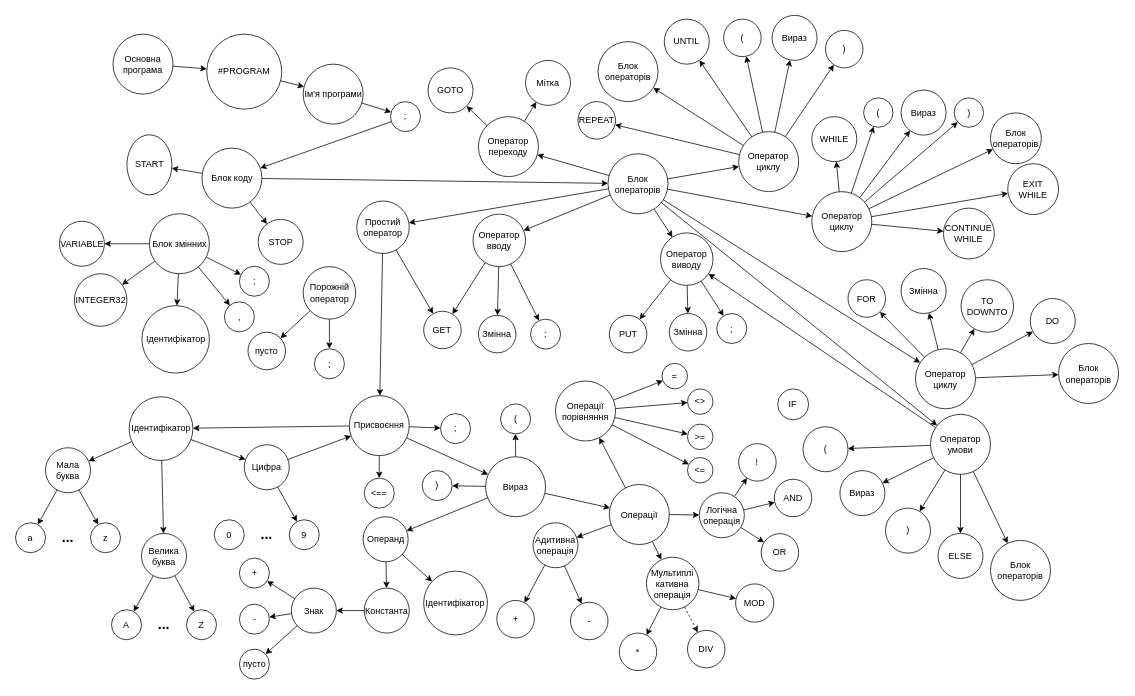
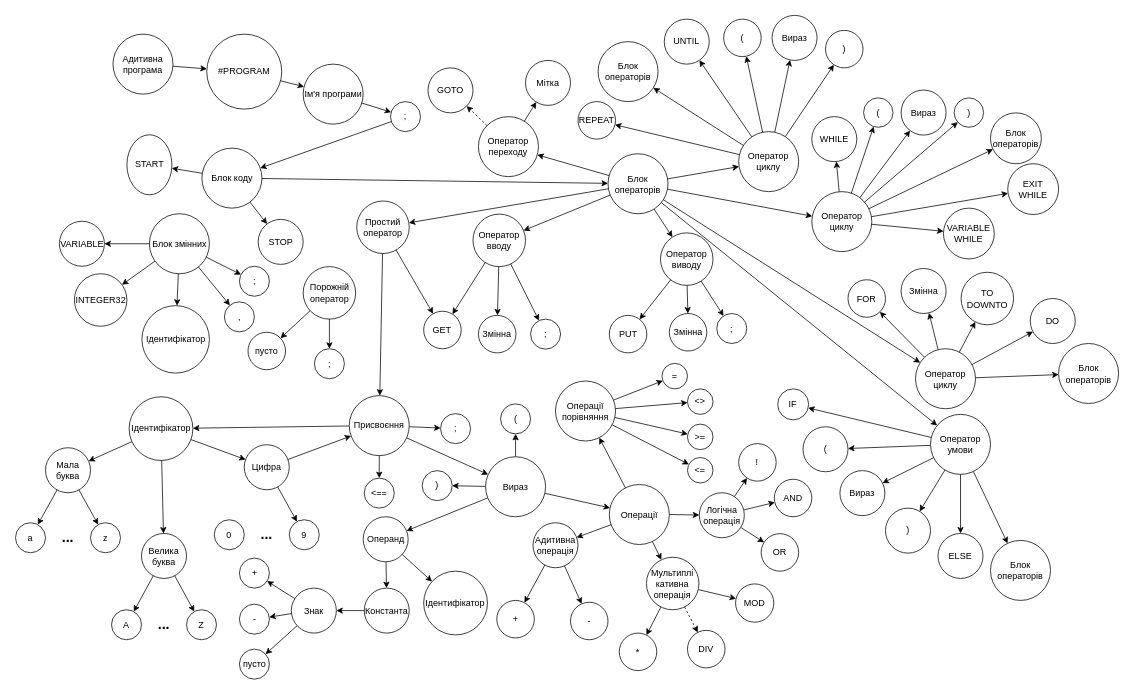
node "Основна програма": label "Основна програма" -> "Адитивна програма"
edge "Оператор переходу" -> "GOTO": style solid -> dashed
node "CONTINUE WHILE": label "CONTINUE WHILE" -> "VARIABLE WHILE"
node "TO DOWNTO": moved (987, 306) -> (987, 299)
edge "Оператор умови" -> "Оператор виводу": now "Оператор умови" -> "IF"
